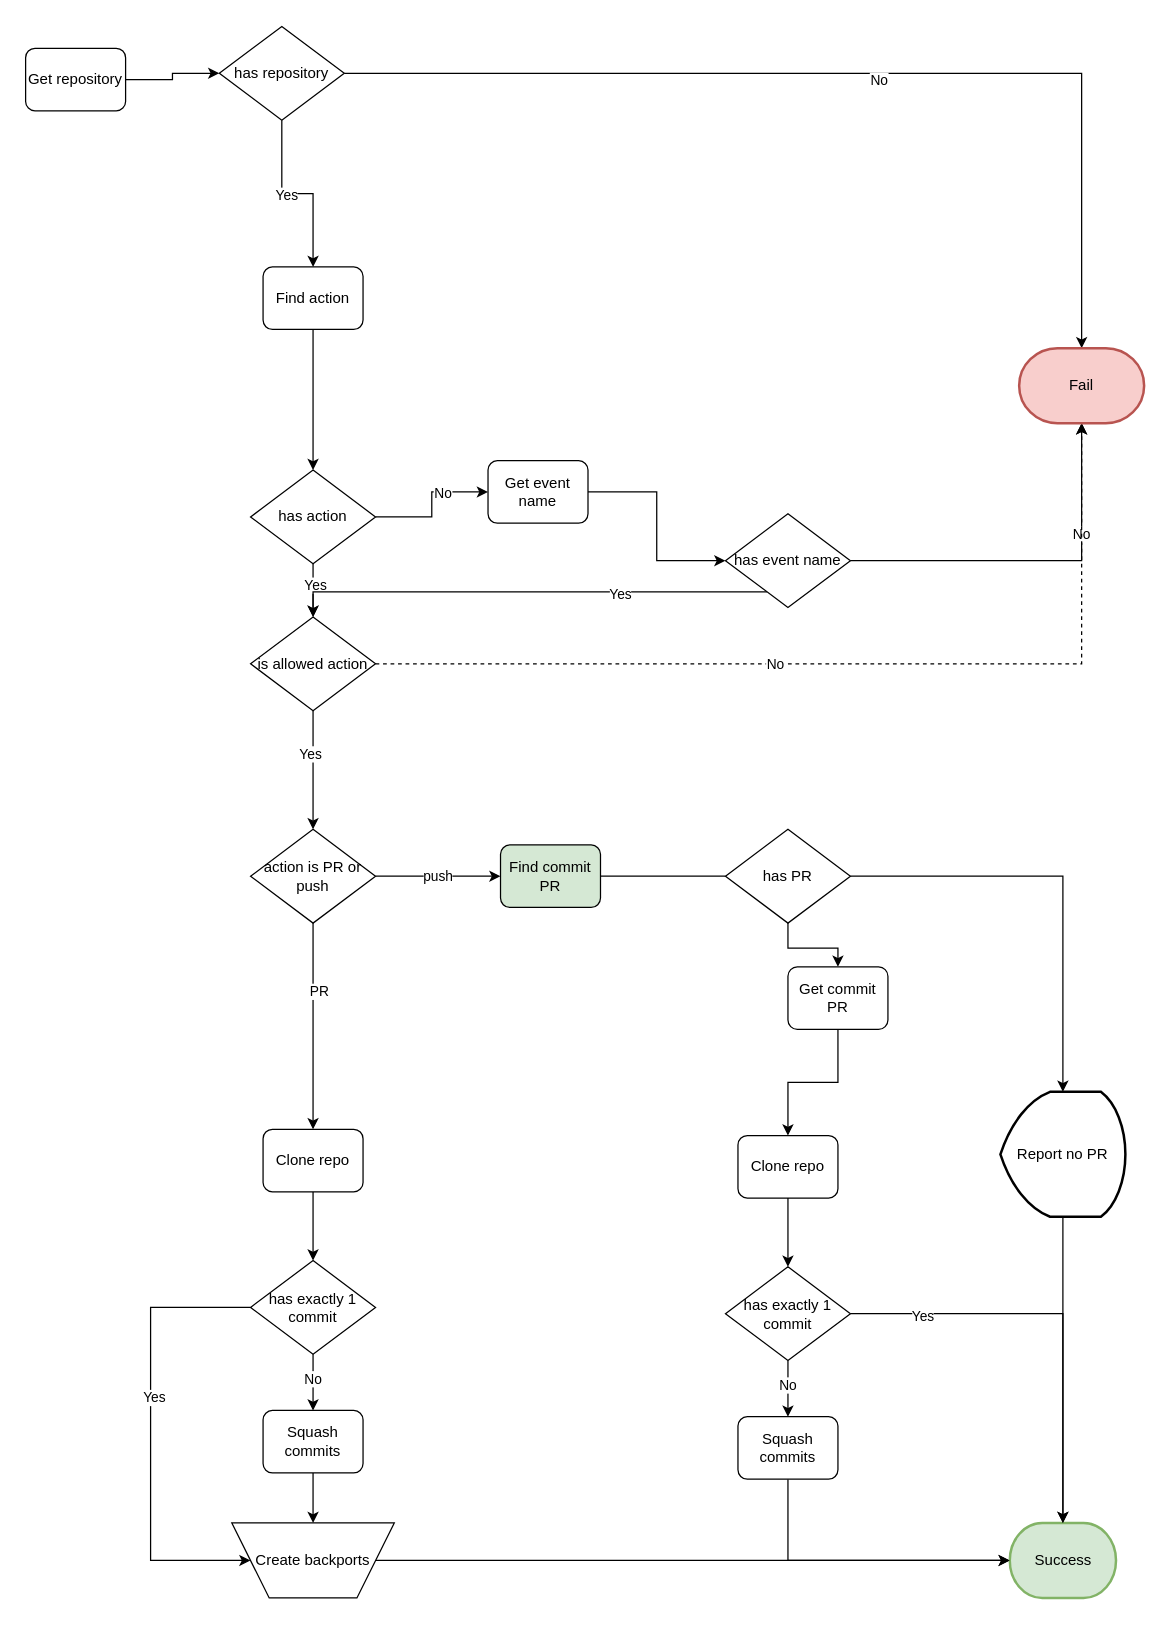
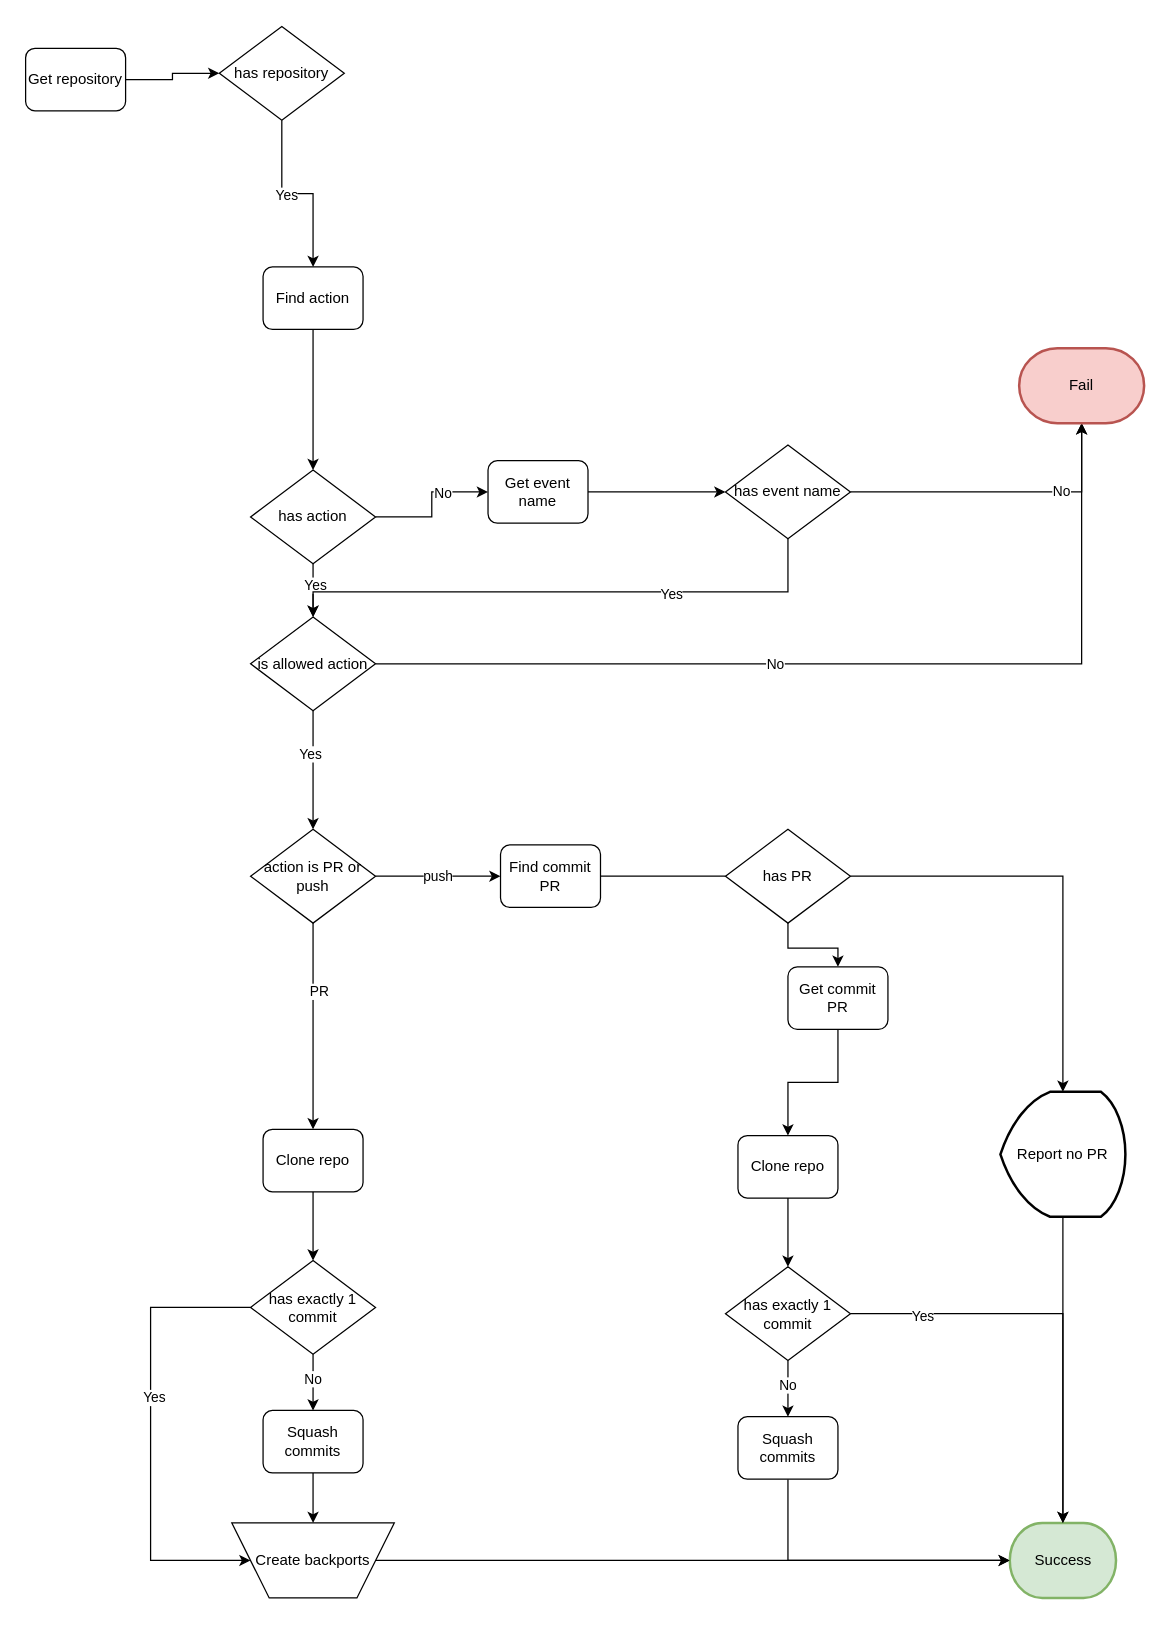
edge "has repository" -> "Fail": removed, label "No"
node "has event name": moved (788, 561) -> (788, 492)
edge "is allowed action" -> "Fail": style dashed -> solid
node "Find commit PR": fillcolor #d5e8d4 -> #ffffff
